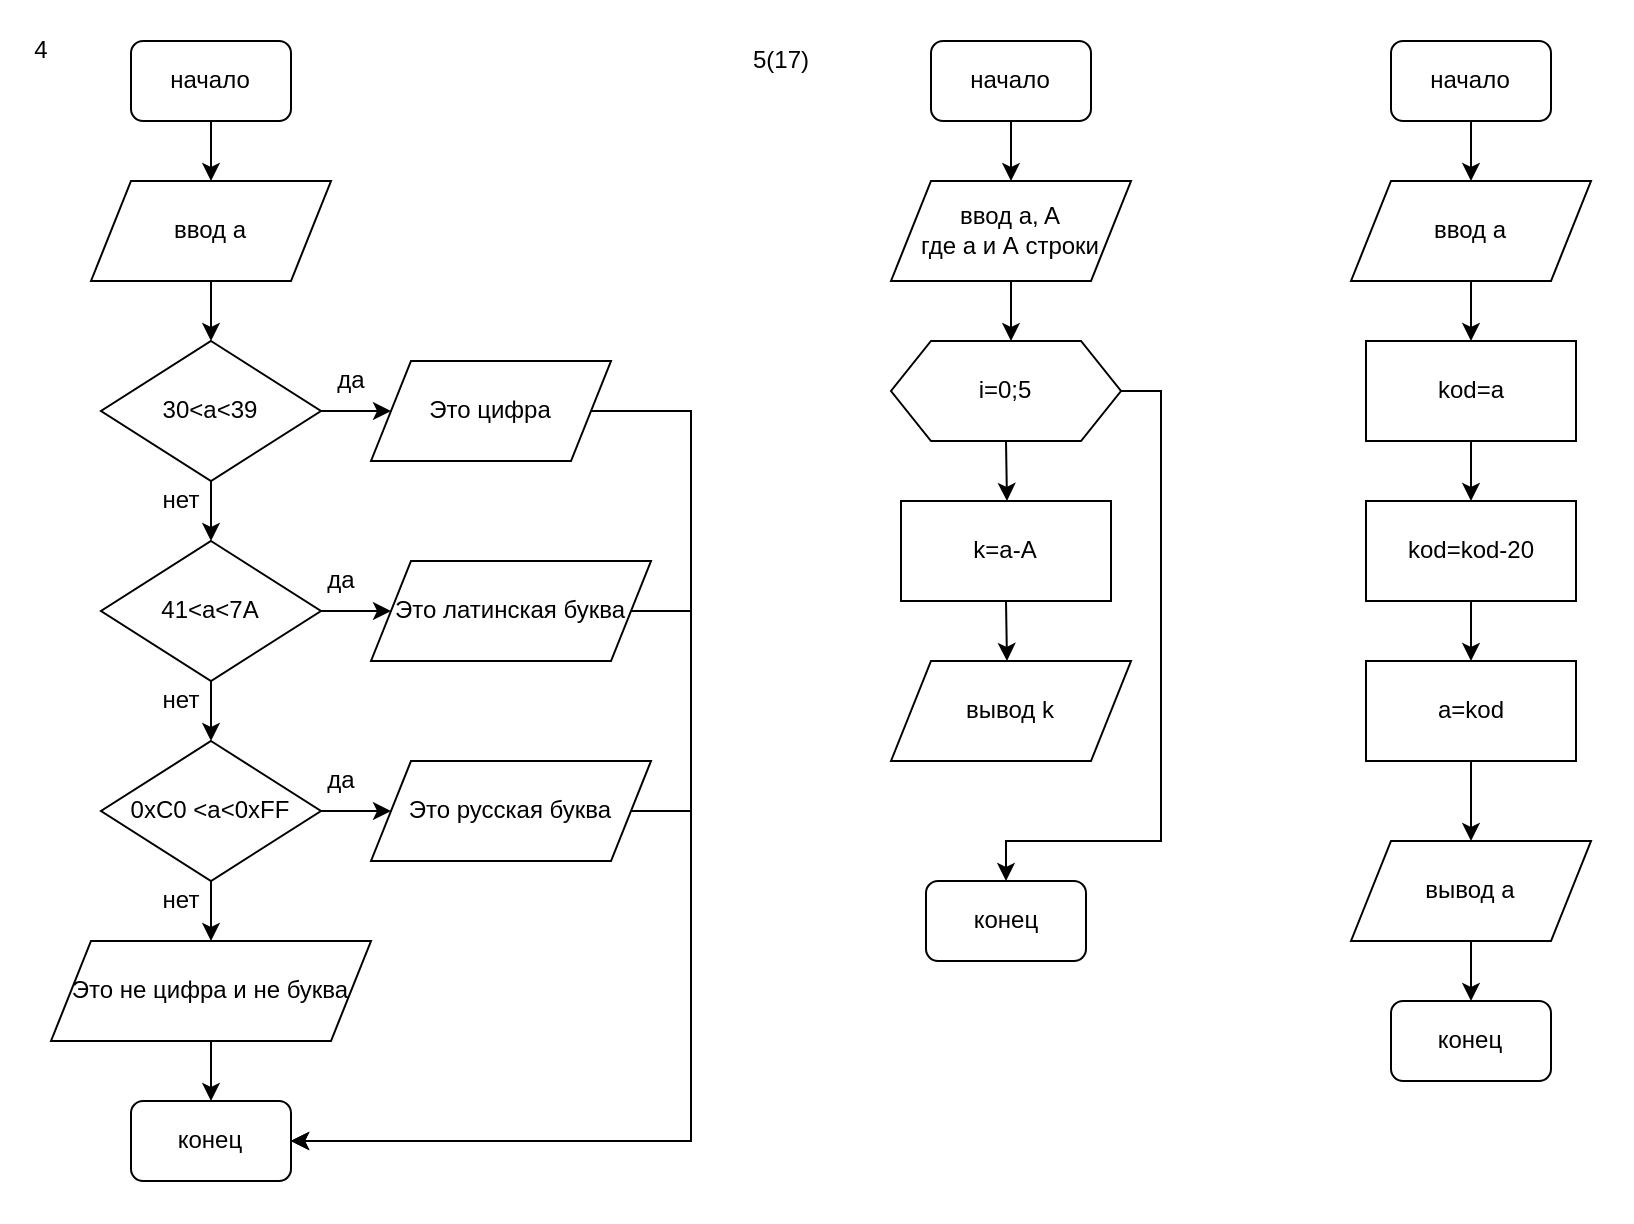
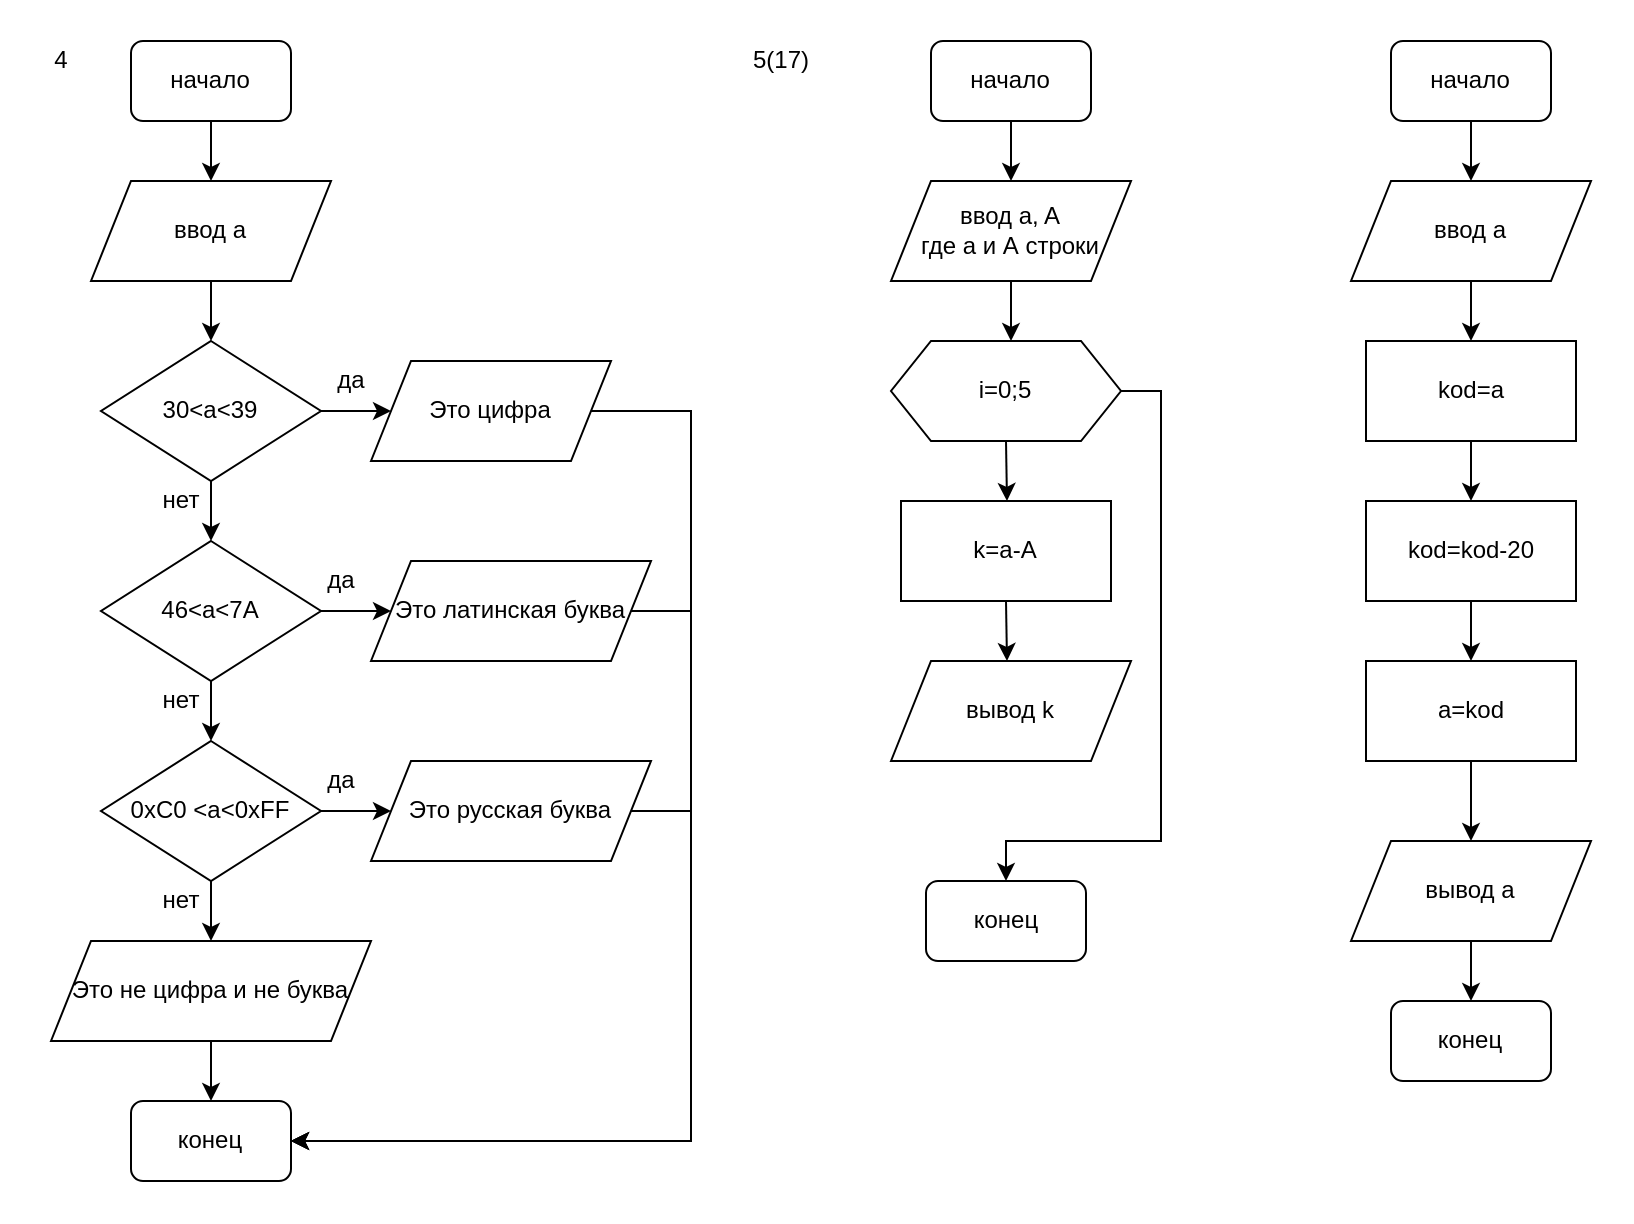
node "4": moved (41, 51) -> (61, 61)
node "41<a<7А": label "41<a<7А" -> "46<a<7А"
